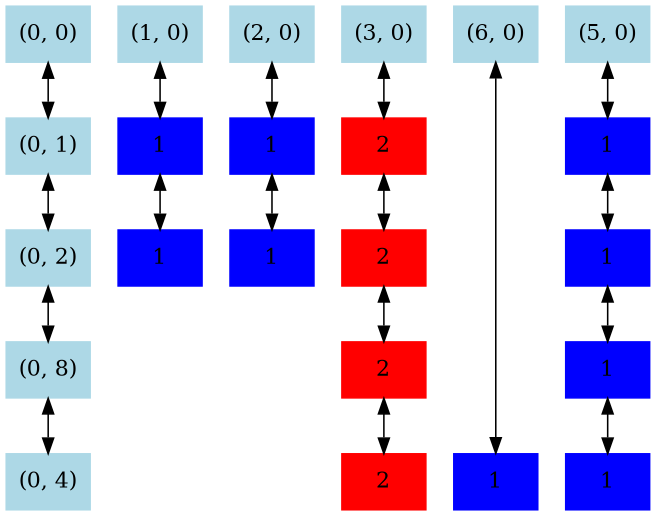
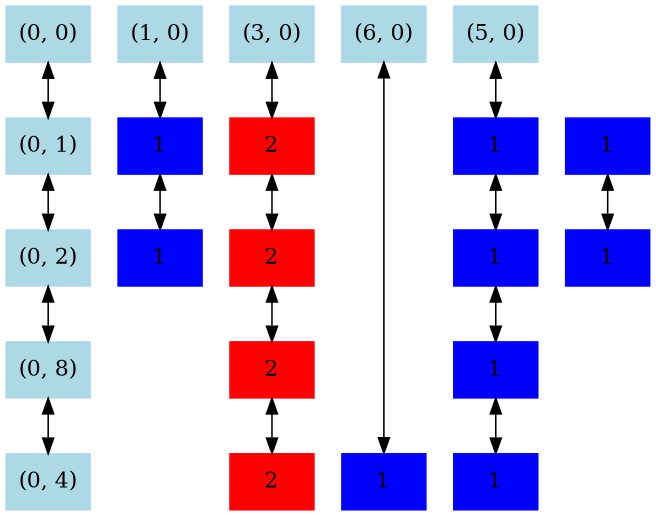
node "(2, 0)": removed
